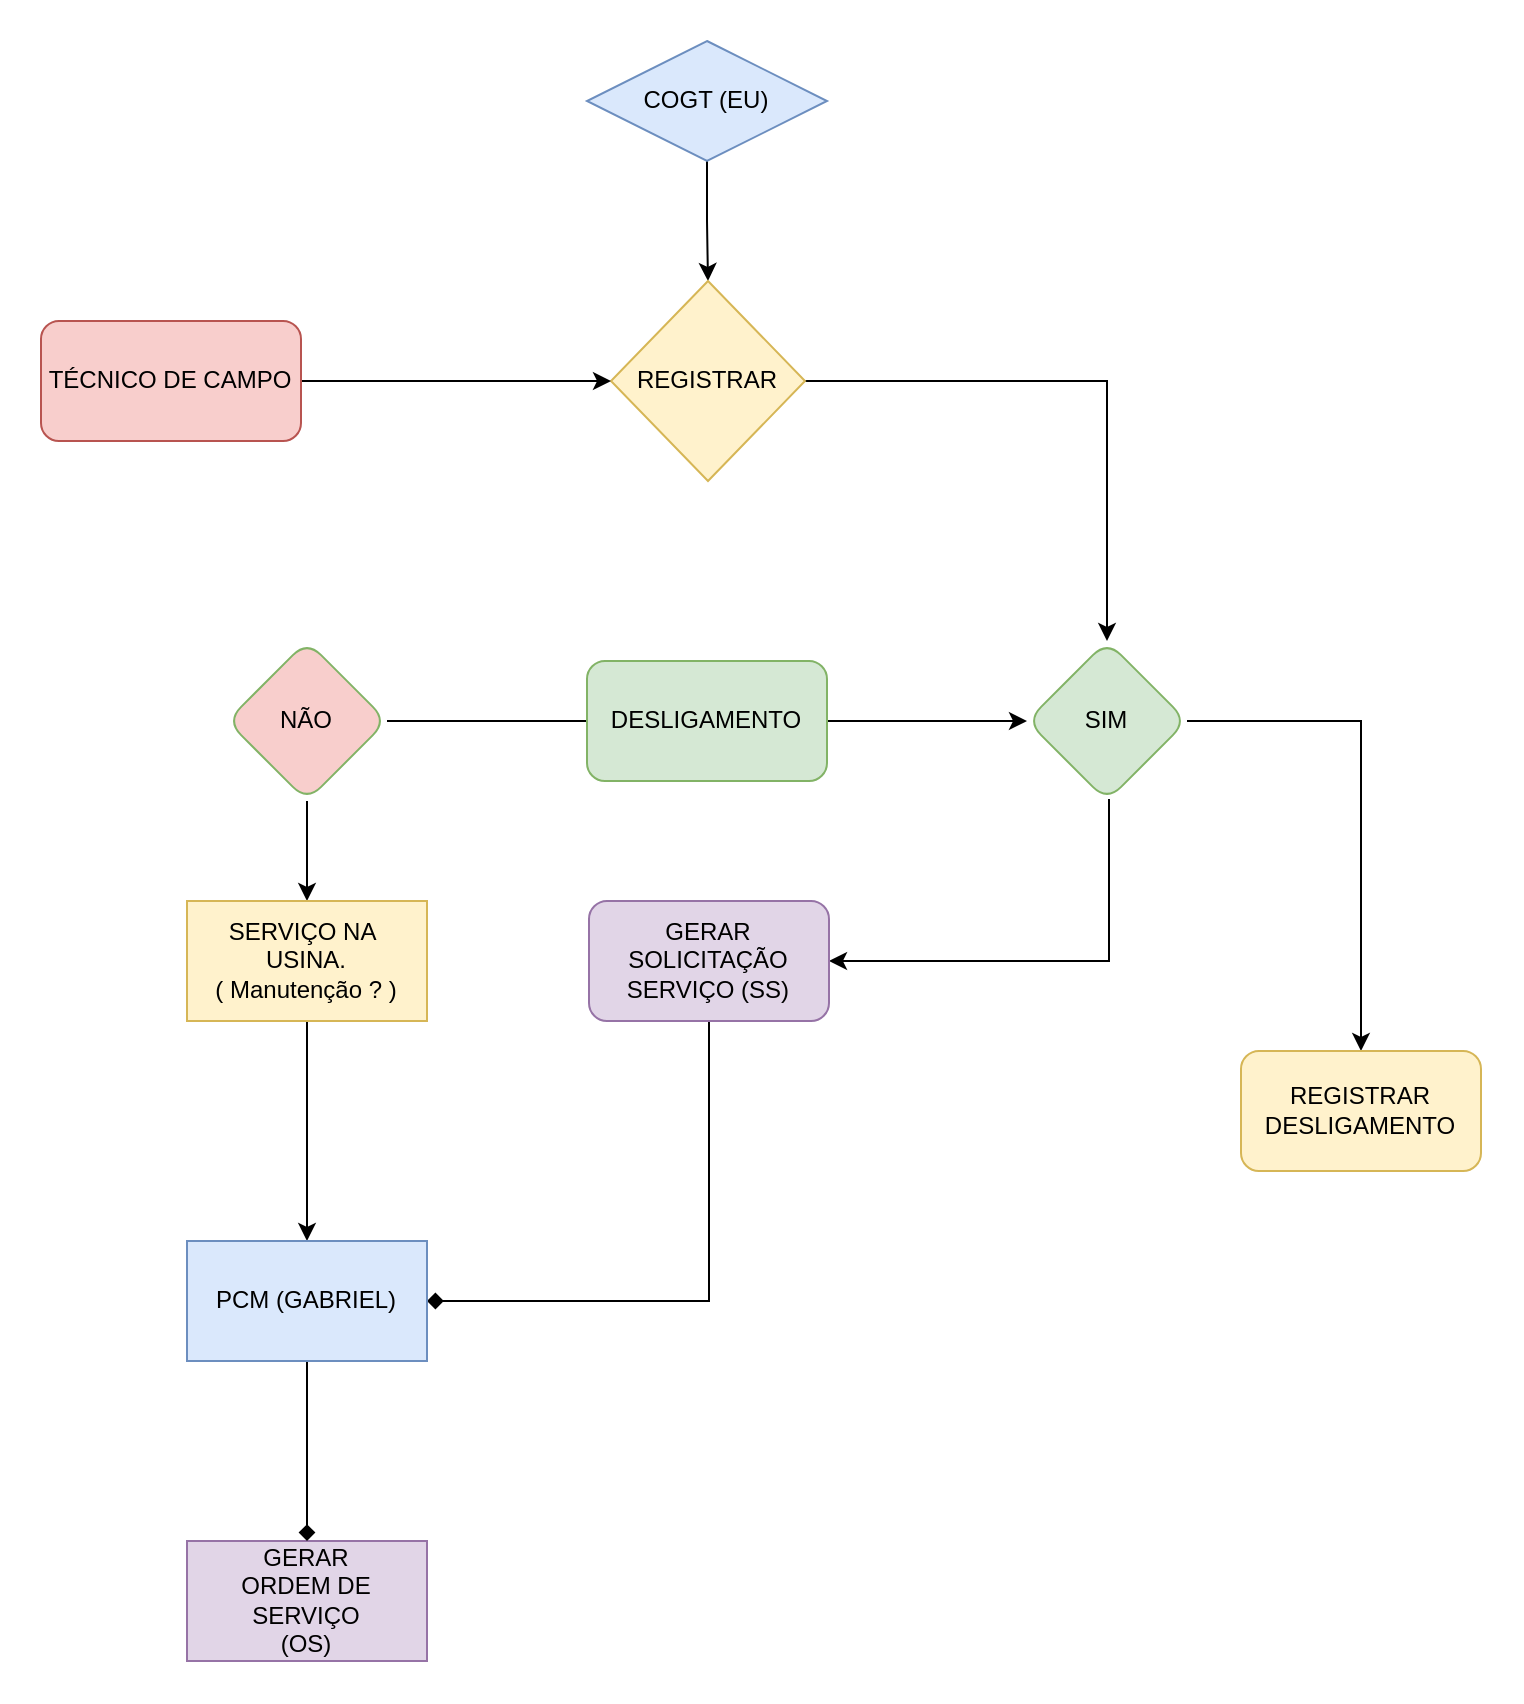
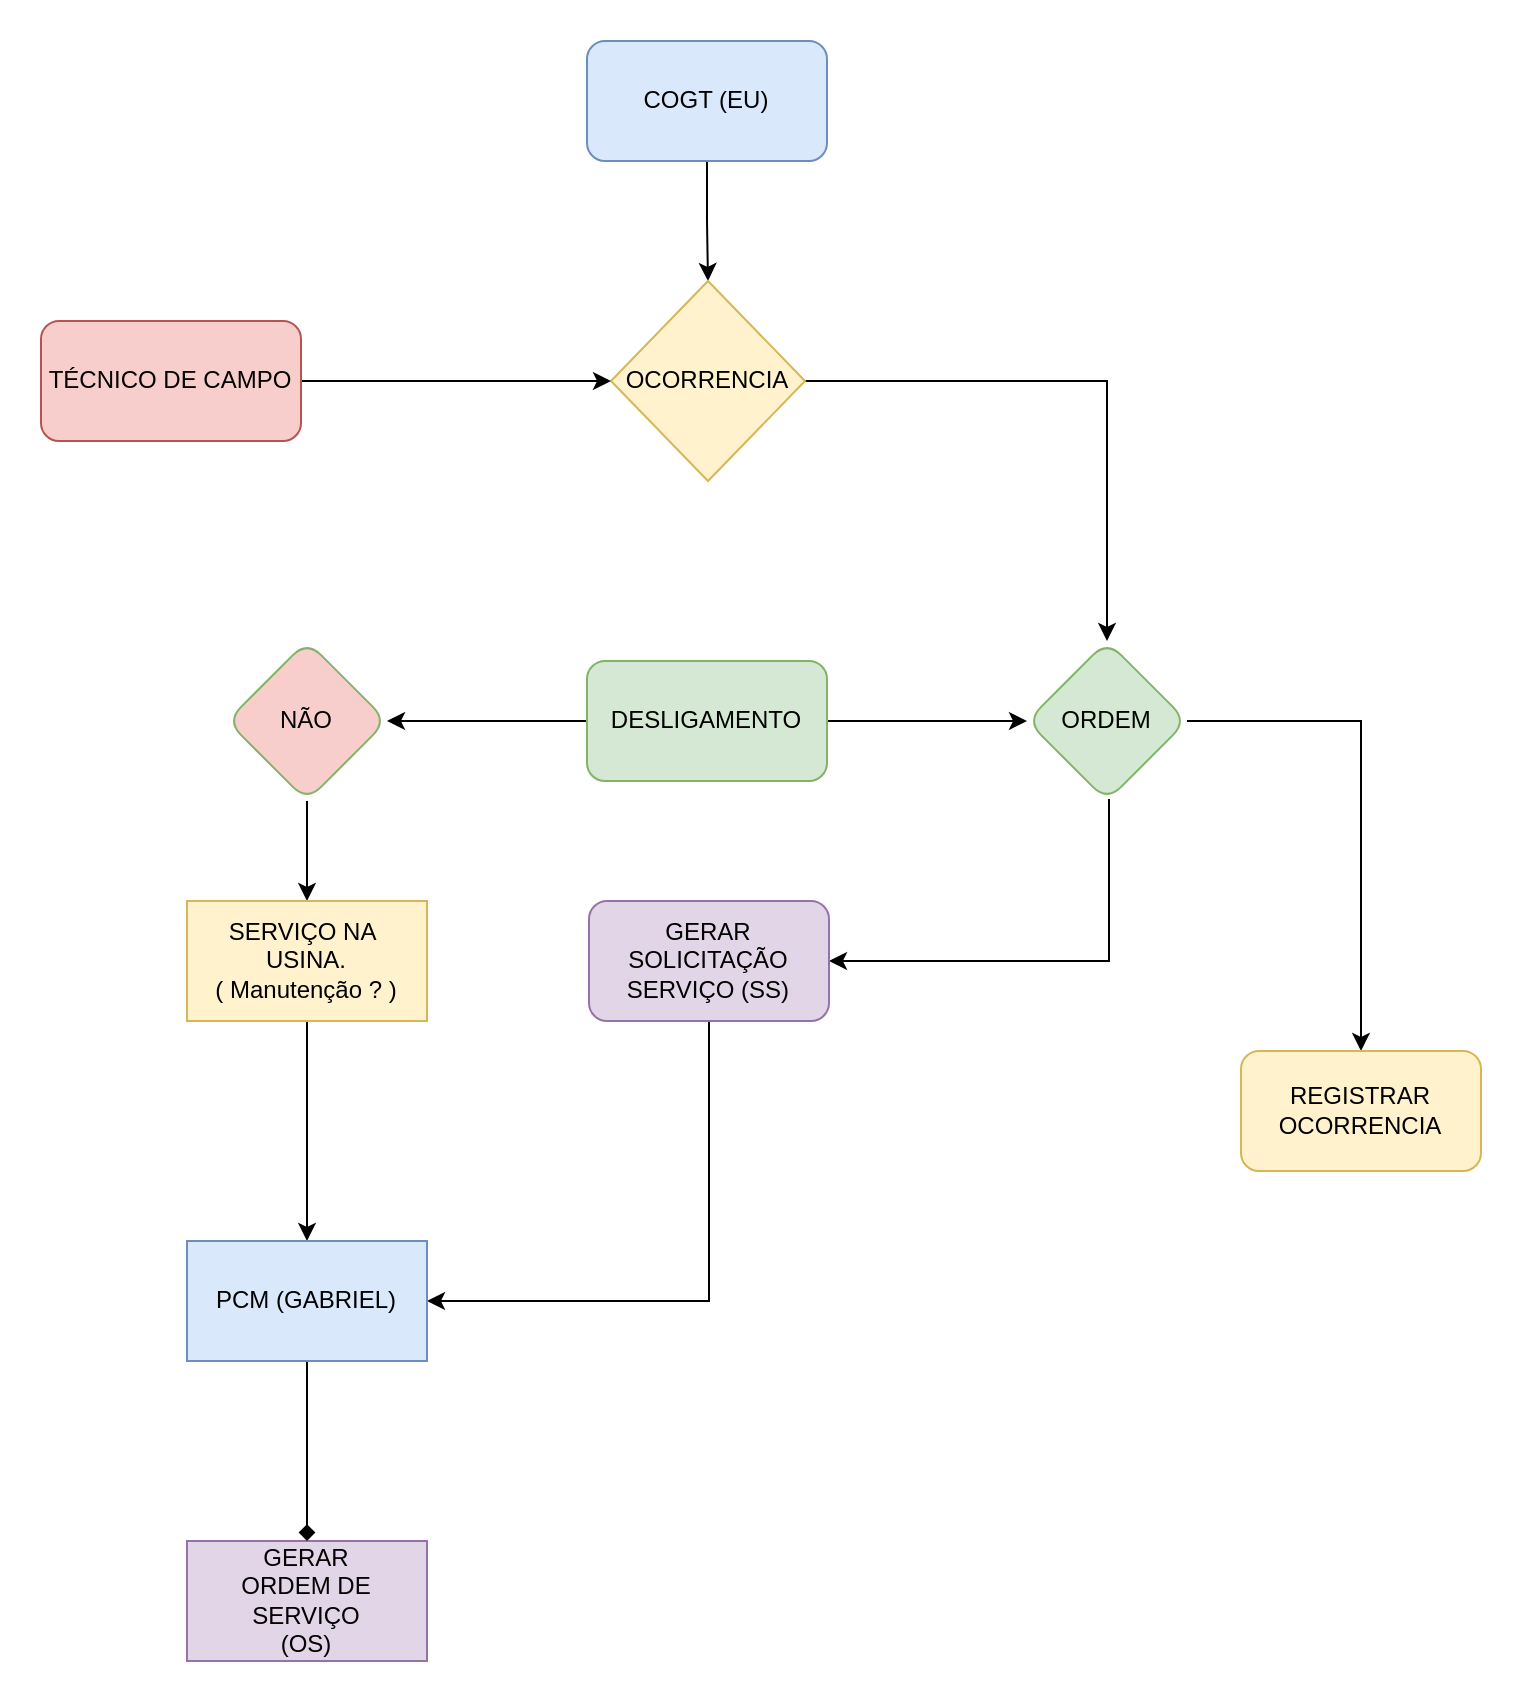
node "COGT (EU)": shape diamond -> rounded rectangle
node "REGISTRAR": label "REGISTRAR" -> "OCORRENCIA"
edge "NÃO" -- "DESLIGAMENTO": arrowhead none -> classic
node "SIM": label "SIM" -> "ORDEM"
node "REGISTRAR DESLIGAMENTO": label "REGISTRAR DESLIGAMENTO" -> "REGISTRAR OCORRENCIA"
edge "GERAR SOLICITAÇÃO SERVIÇO (SS)" -> "PCM (GABRIEL)": arrowhead diamond -> classic
